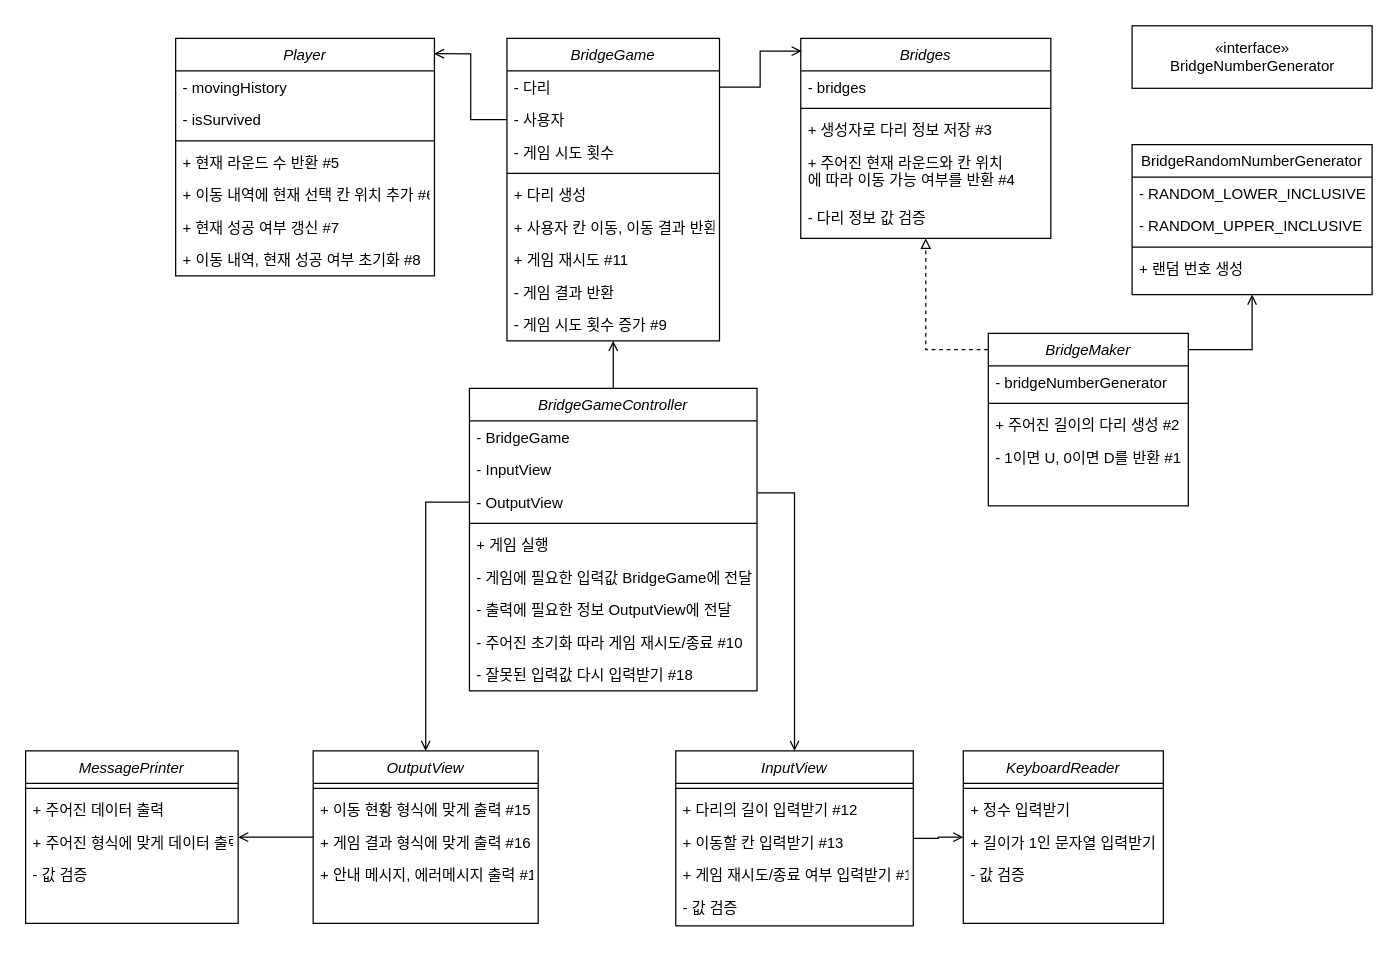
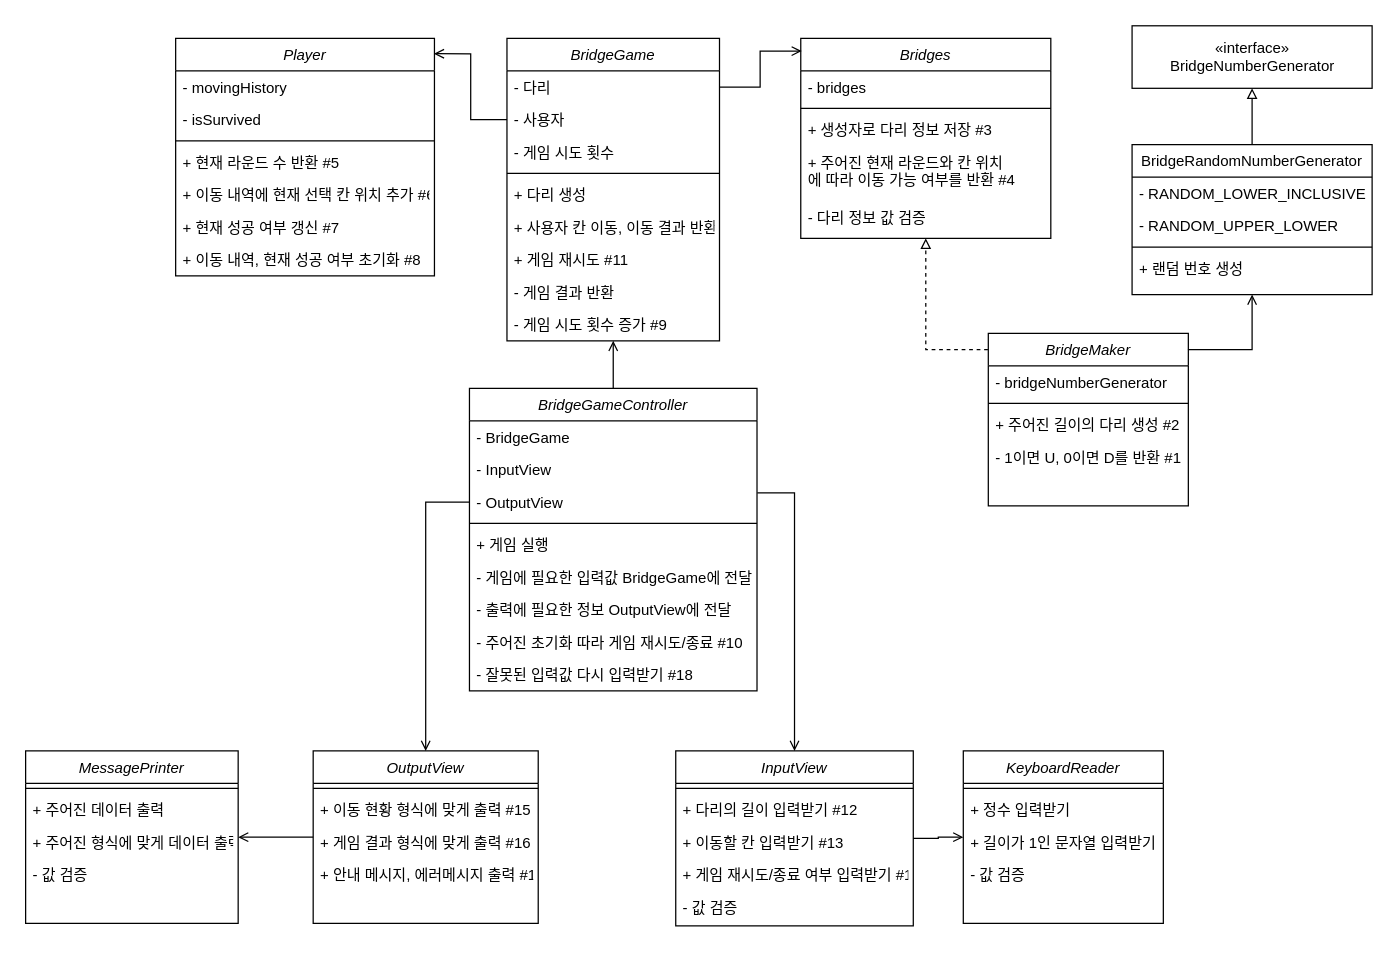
edge "BridgeRandomNumberGenerator" -> "«interface» BridgeNumberGenerator": added
node "- RANDOM_UPPER_INCLUSIVE": label "- RANDOM_UPPER_INCLUSIVE" -> "- RANDOM_UPPER_LOWER"
